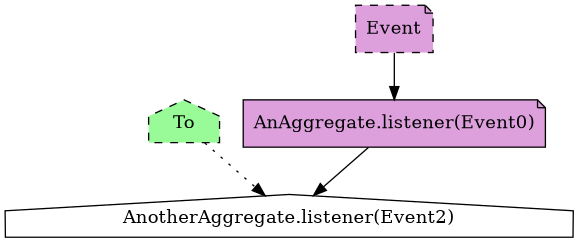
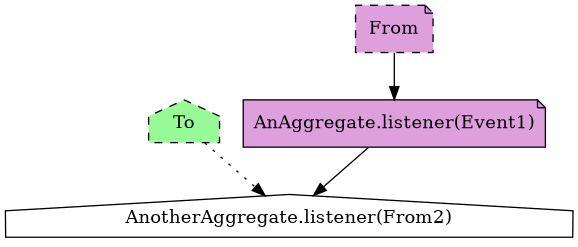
node "Event": label "Event" -> "From"
node "AnAggregate.listener(Event0)": label "AnAggregate.listener(Event0)" -> "AnAggregate.listener(Event1)"
node "AnotherAggregate.listener(Event2)": label "AnotherAggregate.listener(Event2)" -> "AnotherAggregate.listener(From2)"
